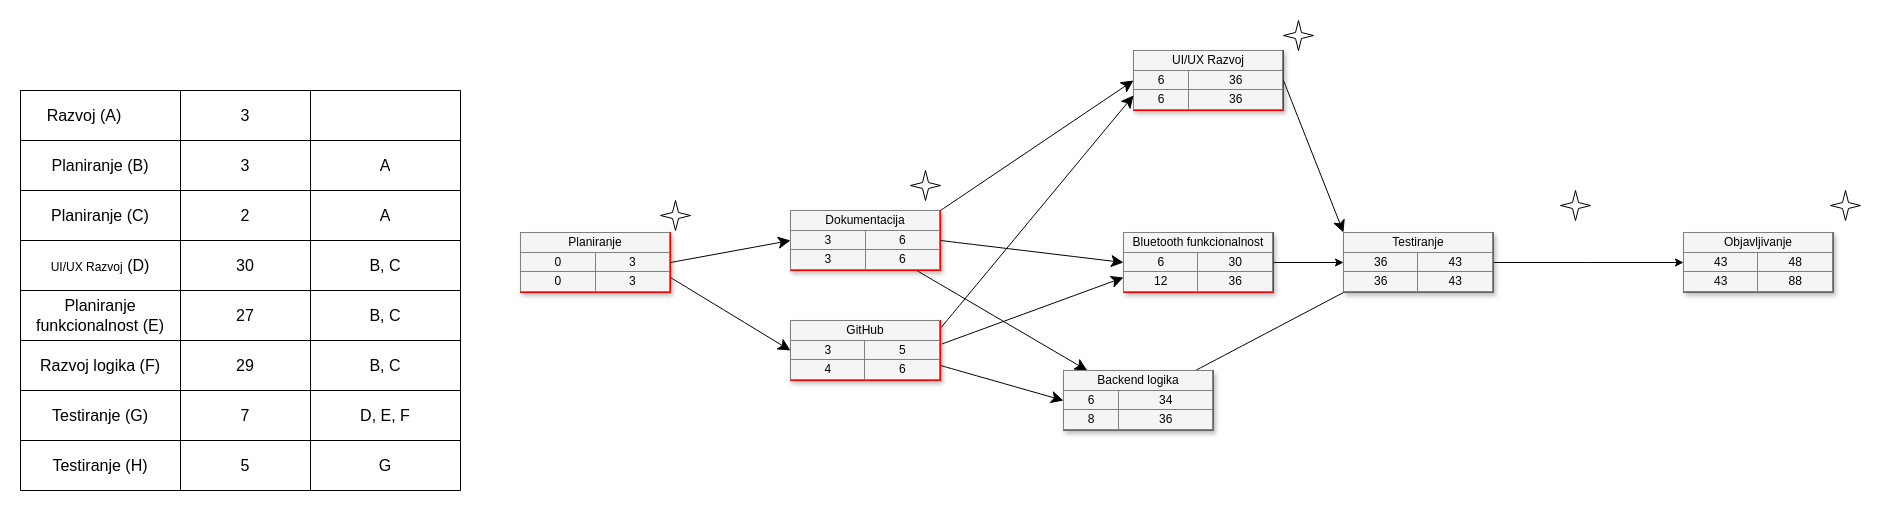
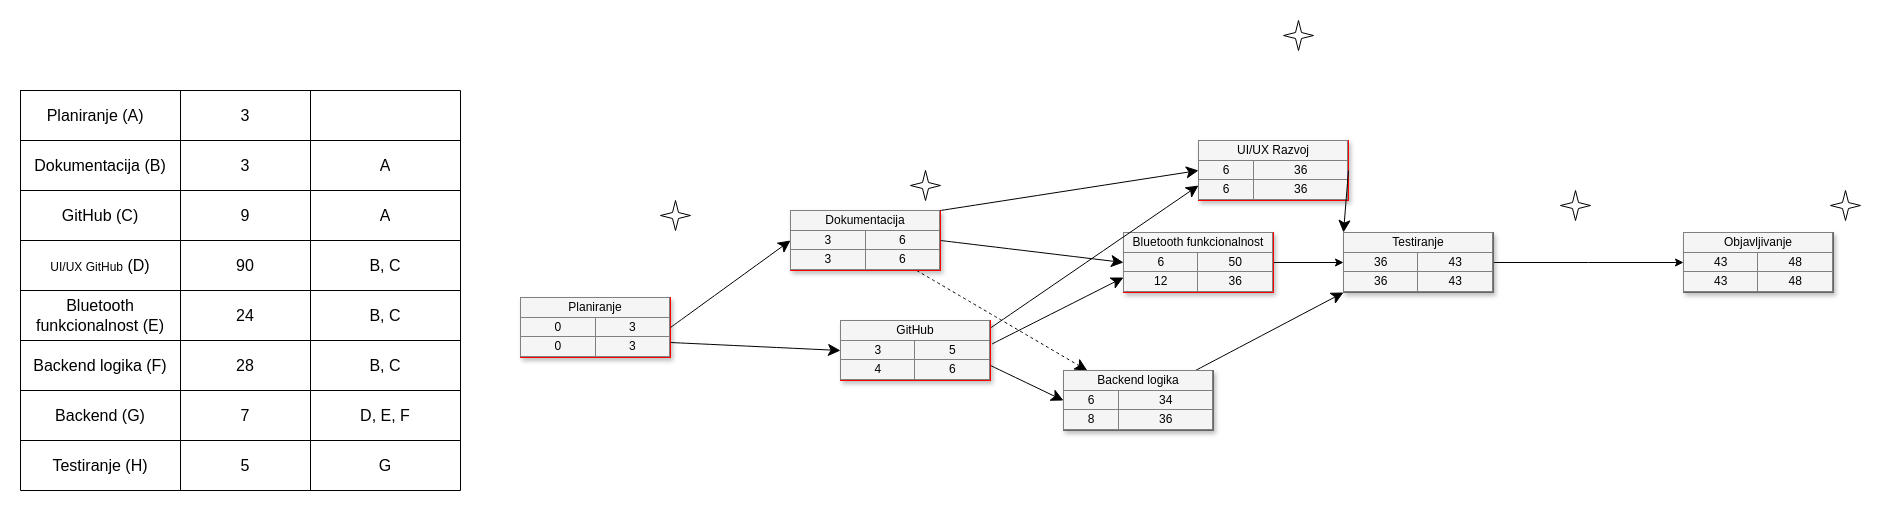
node "UI/UX Razvoj 6 36 6 36": moved (1209, 81) -> (1274, 171)
node "Razvoj (A)": label "Razvoj (A)" -> "Planiranje (A)"
node "Planiranje (B)": label "Planiranje (B)" -> "Dokumentacija (B)"
node "Planiranje (C)": label "Planiranje (C)" -> "GitHub (C)"
node "2": label "2" -> "9"
node "Bluetooth funkcionalnost 6 30 12 36": label "Bluetooth funkcionalnost 6 30 12 36" -> "Bluetooth funkcionalnost 6 50 12 36"
node "Objavljivanje 43 48 43 88": label "Objavljivanje 43 48 43 88" -> "Objavljivanje 43 48 43 48"
node "Planiranje 0 3 0 3": moved (596, 263) -> (596, 328)
node "UI/UX Razvoj (D)": label "UI/UX Razvoj (D)" -> "UI/UX GitHub (D)"
node "30": label "30" -> "90"
edge "Testiranje 36 43 36 43" -- "Backend logika 6 34 8 36": arrowhead none -> classic
node "Planiranje funkcionalnost (E)": label "Planiranje funkcionalnost (E)" -> "Bluetooth funkcionalnost (E)"
node "27": label "27" -> "24"
edge "Dokumentacija 3 6 3 6" -> "Backend logika 6 34 8 36": style solid -> dashed
node "GitHub 3 5 4 6": moved (866, 351) -> (916, 351)
node "Razvoj logika (F)": label "Razvoj logika (F)" -> "Backend logika (F)"
node "29": label "29" -> "28"
node "Testiranje (G)": label "Testiranje (G)" -> "Backend (G)"
